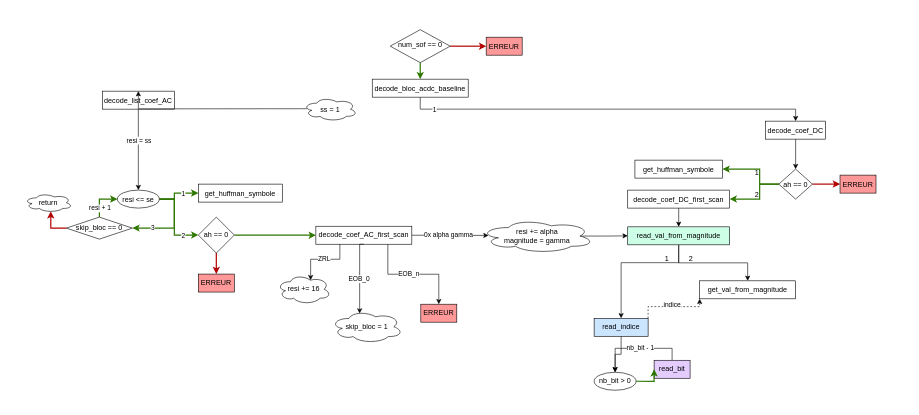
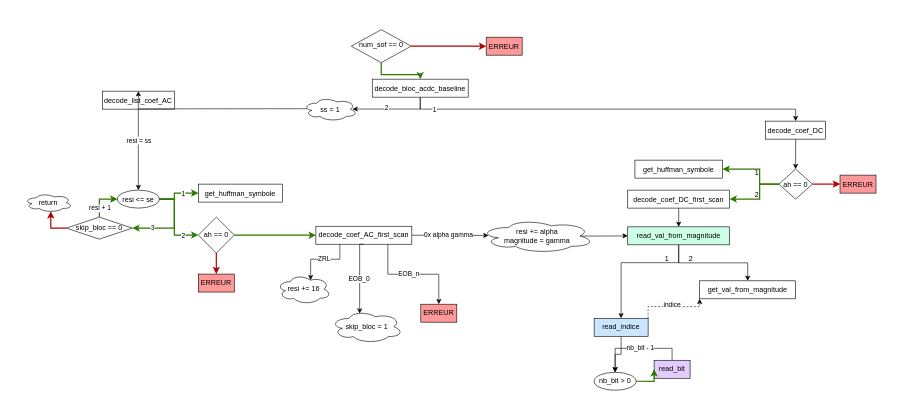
node "num_sof == 0": moved (420, 46) -> (381, 46)
edge "decode_bloc_acdc_baseline" -> "ss = 1": added, label "2"
